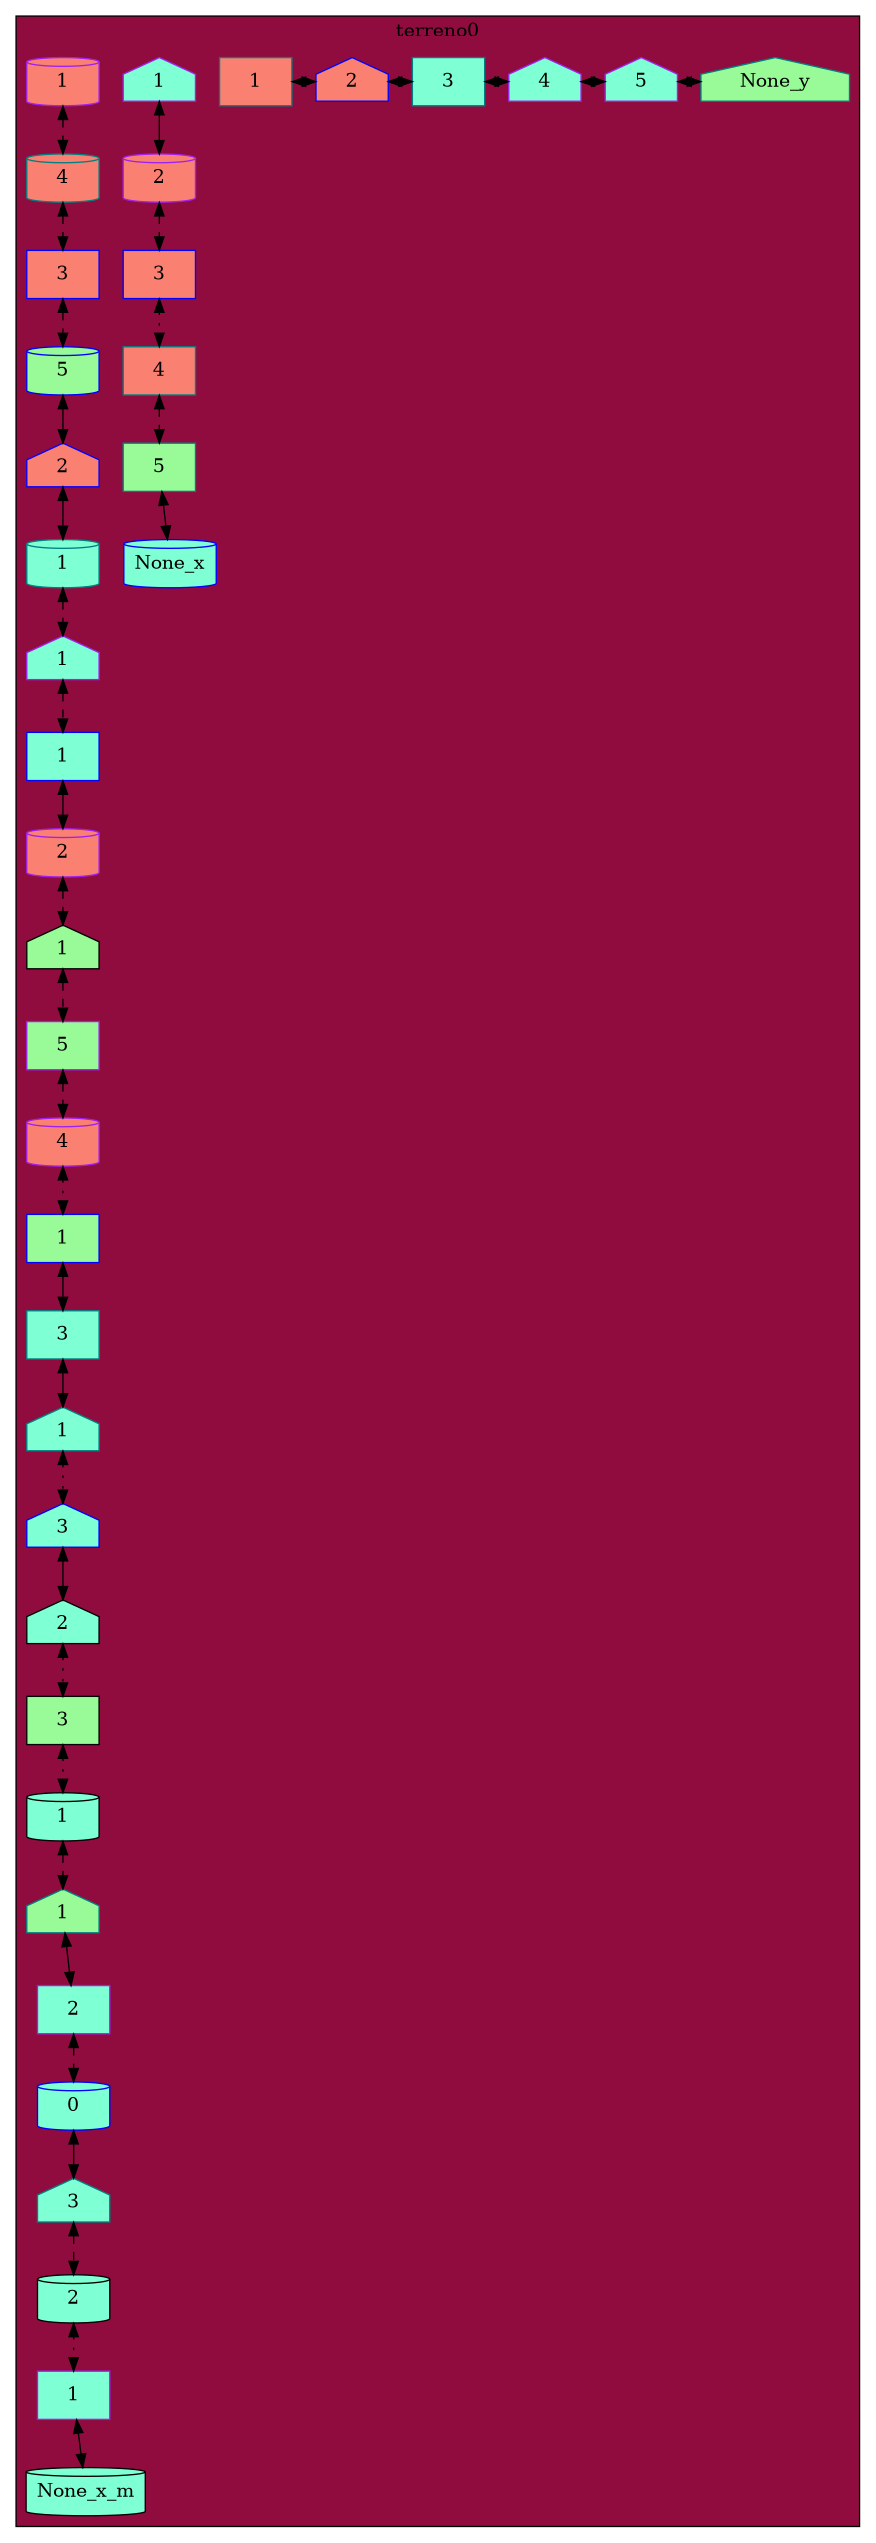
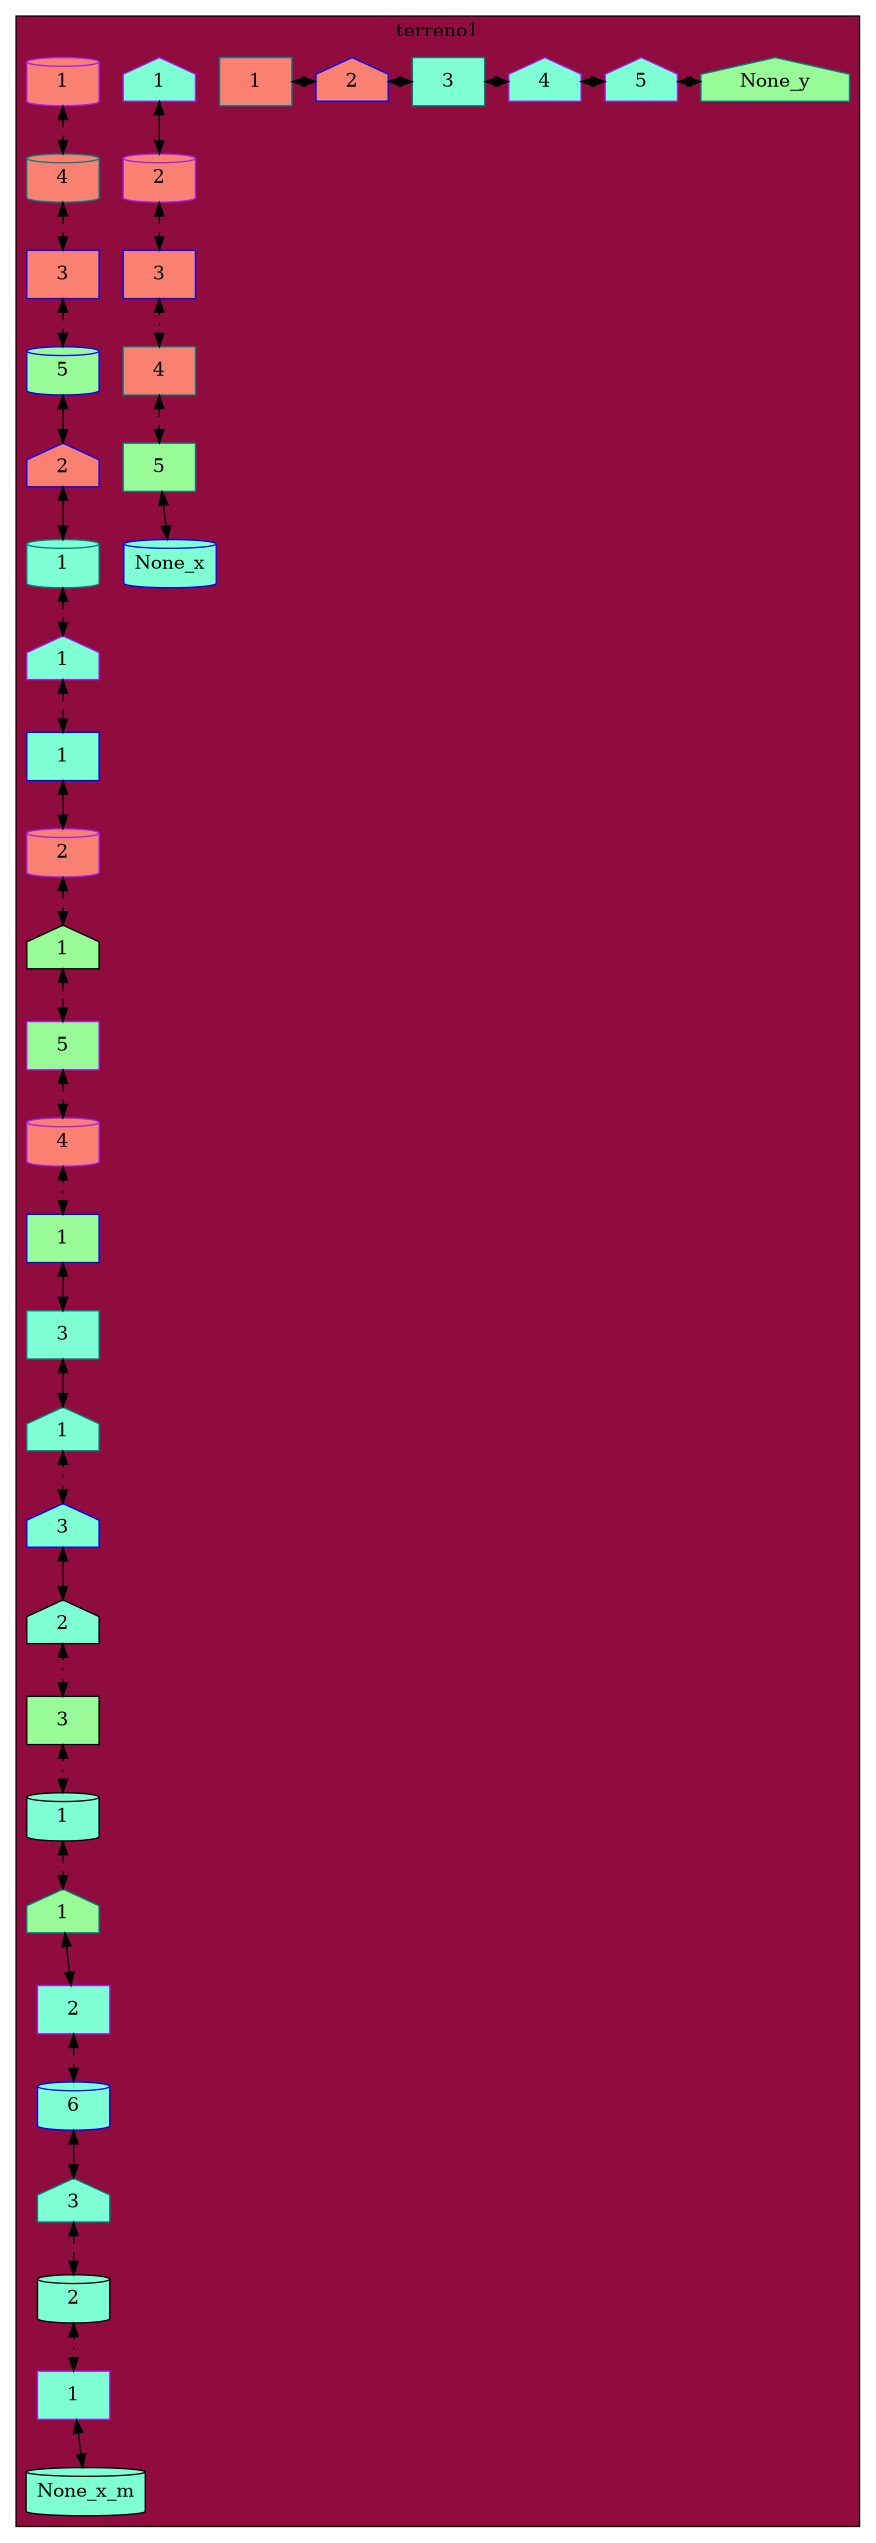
cluster "terreno0": label "terreno0" -> "terreno1"
node "0": label "0" -> "6"
